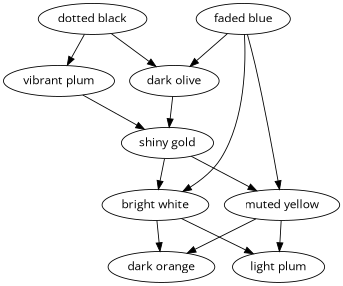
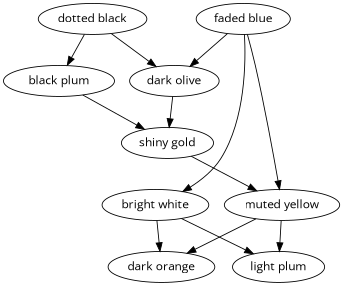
node "vibrant plum": label "vibrant plum" -> "black plum"
edge "shiny gold" -> "bright white": removed
